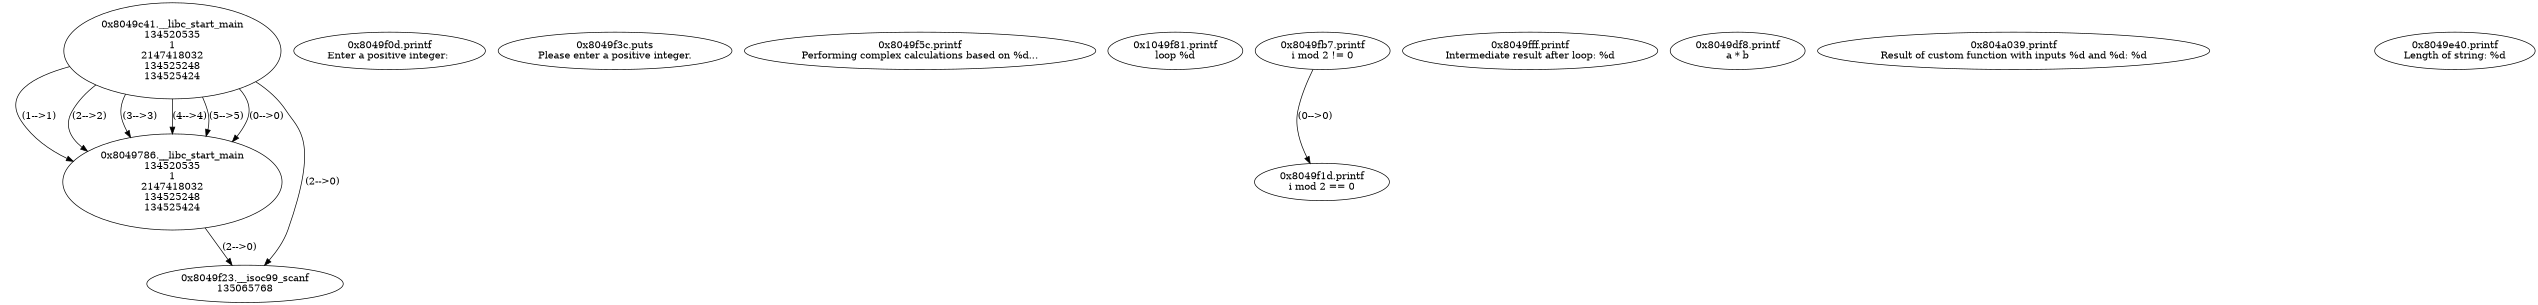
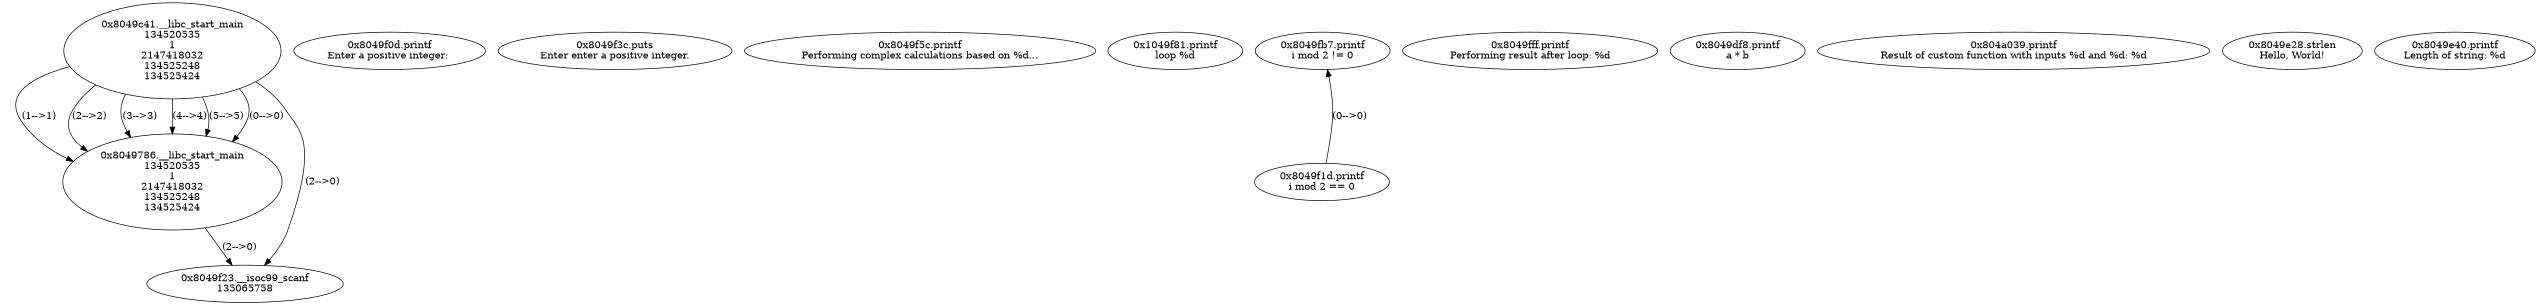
node "0x8049f3c.puts Please enter a positive integer.": label "0x8049f3c.puts Please enter a positive integer." -> "0x8049f3c.puts Enter enter a positive integer."
node "0x8049fff.printf Intermediate result after loop: %d": label "0x8049fff.printf Intermediate result after loop: %d" -> "0x8049fff.printf Performing result after loop: %d"
node "0x8049e28.strlen Hello, World!": added
edge "0x8049fb7.printf i mod 2 != 0" -> "0x8049f1d.printf i mod 2 == 0": reversed
node "0x8049f23.__isoc99_scanf 135065768": label "0x8049f23.__isoc99_scanf 135065768" -> "0x8049f23.__isoc99_scanf 135065758"
